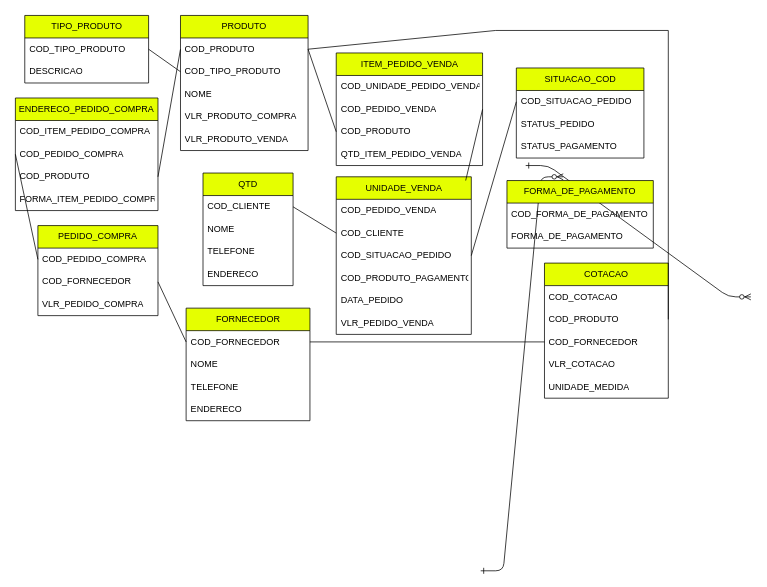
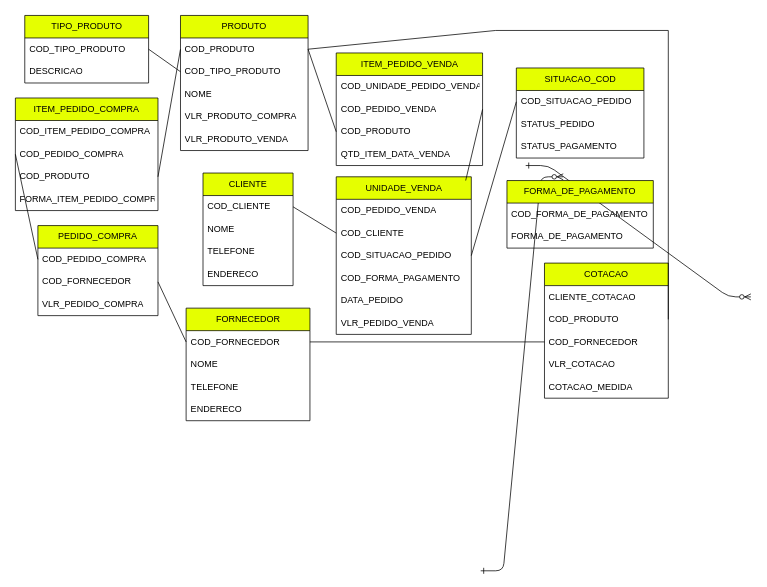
node "ENDERECO_PEDIDO_COMPRA": label "ENDERECO_PEDIDO_COMPRA" -> "ITEM_PEDIDO_COMPRA"
node "QTD_ITEM_PEDIDO_VENDA": label "QTD_ITEM_PEDIDO_VENDA" -> "QTD_ITEM_DATA_VENDA"
node "QTD": label "QTD" -> "CLIENTE"
node "COD_PRODUTO_PAGAMENTO": label "COD_PRODUTO_PAGAMENTO" -> "COD_FORMA_PAGAMENTO"
node "COD_COTACAO": label "COD_COTACAO" -> "CLIENTE_COTACAO"
node "UNIDADE_MEDIDA": label "UNIDADE_MEDIDA" -> "COTACAO_MEDIDA"
